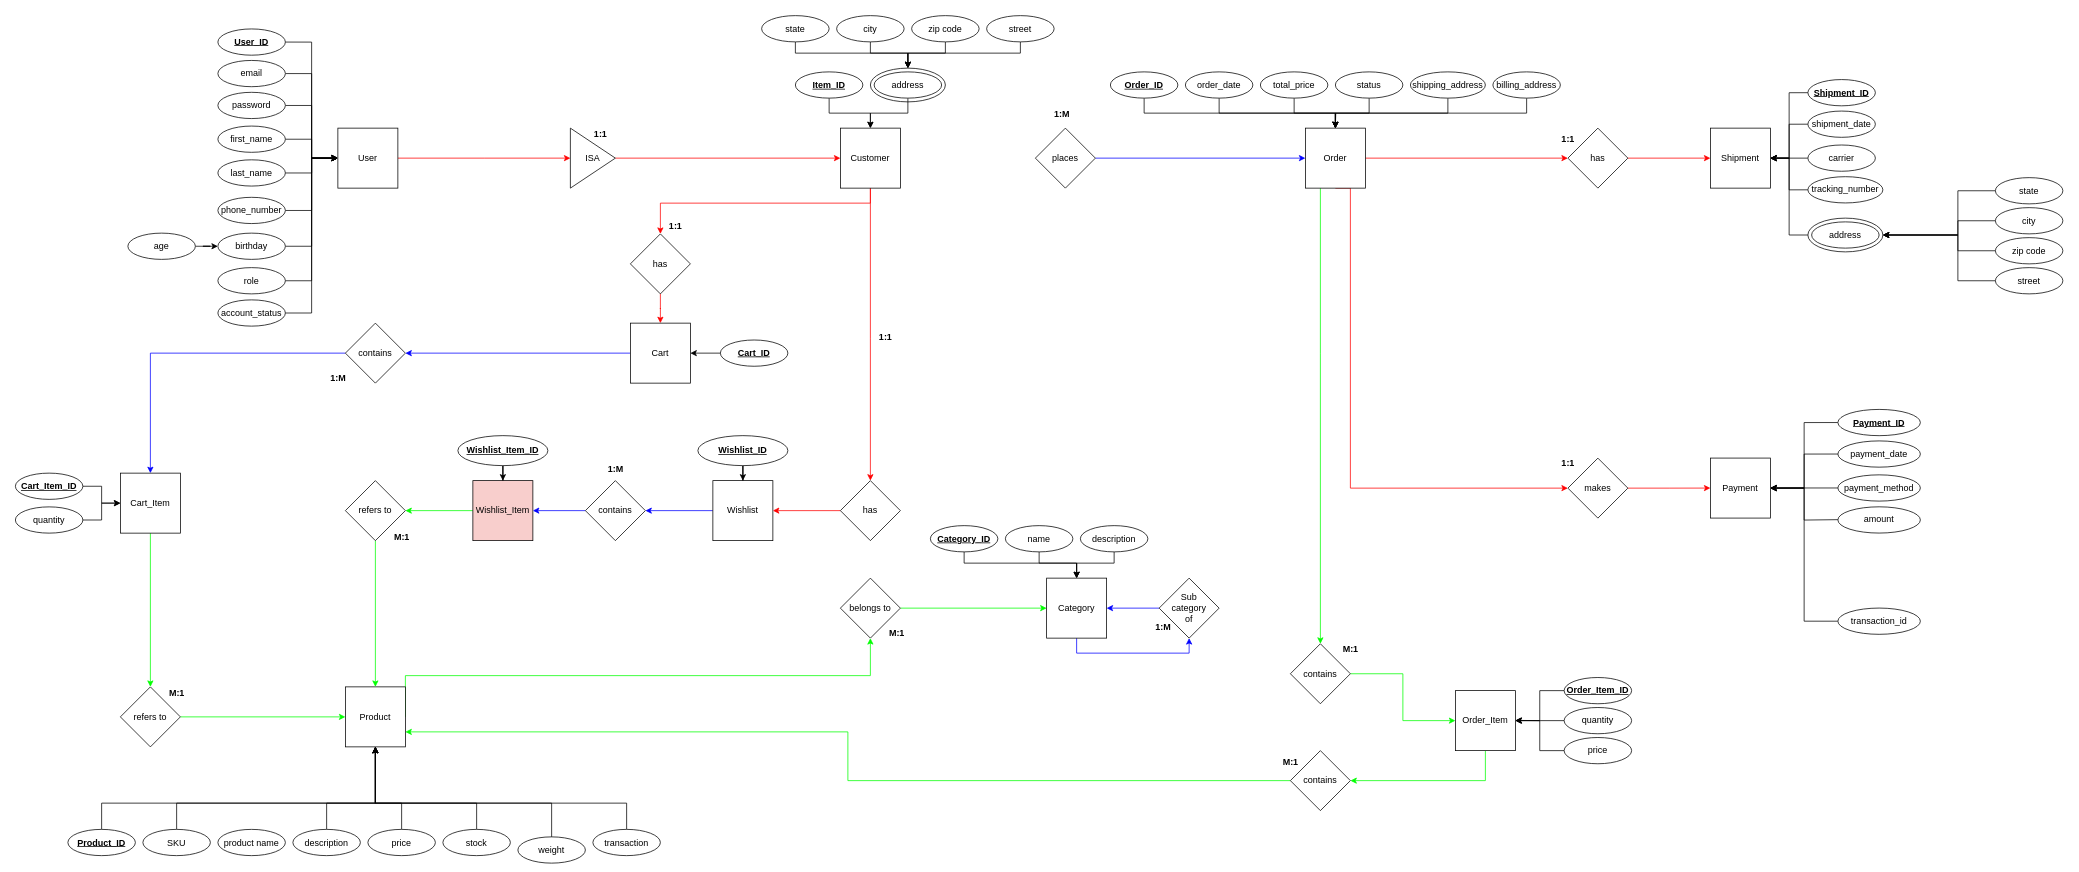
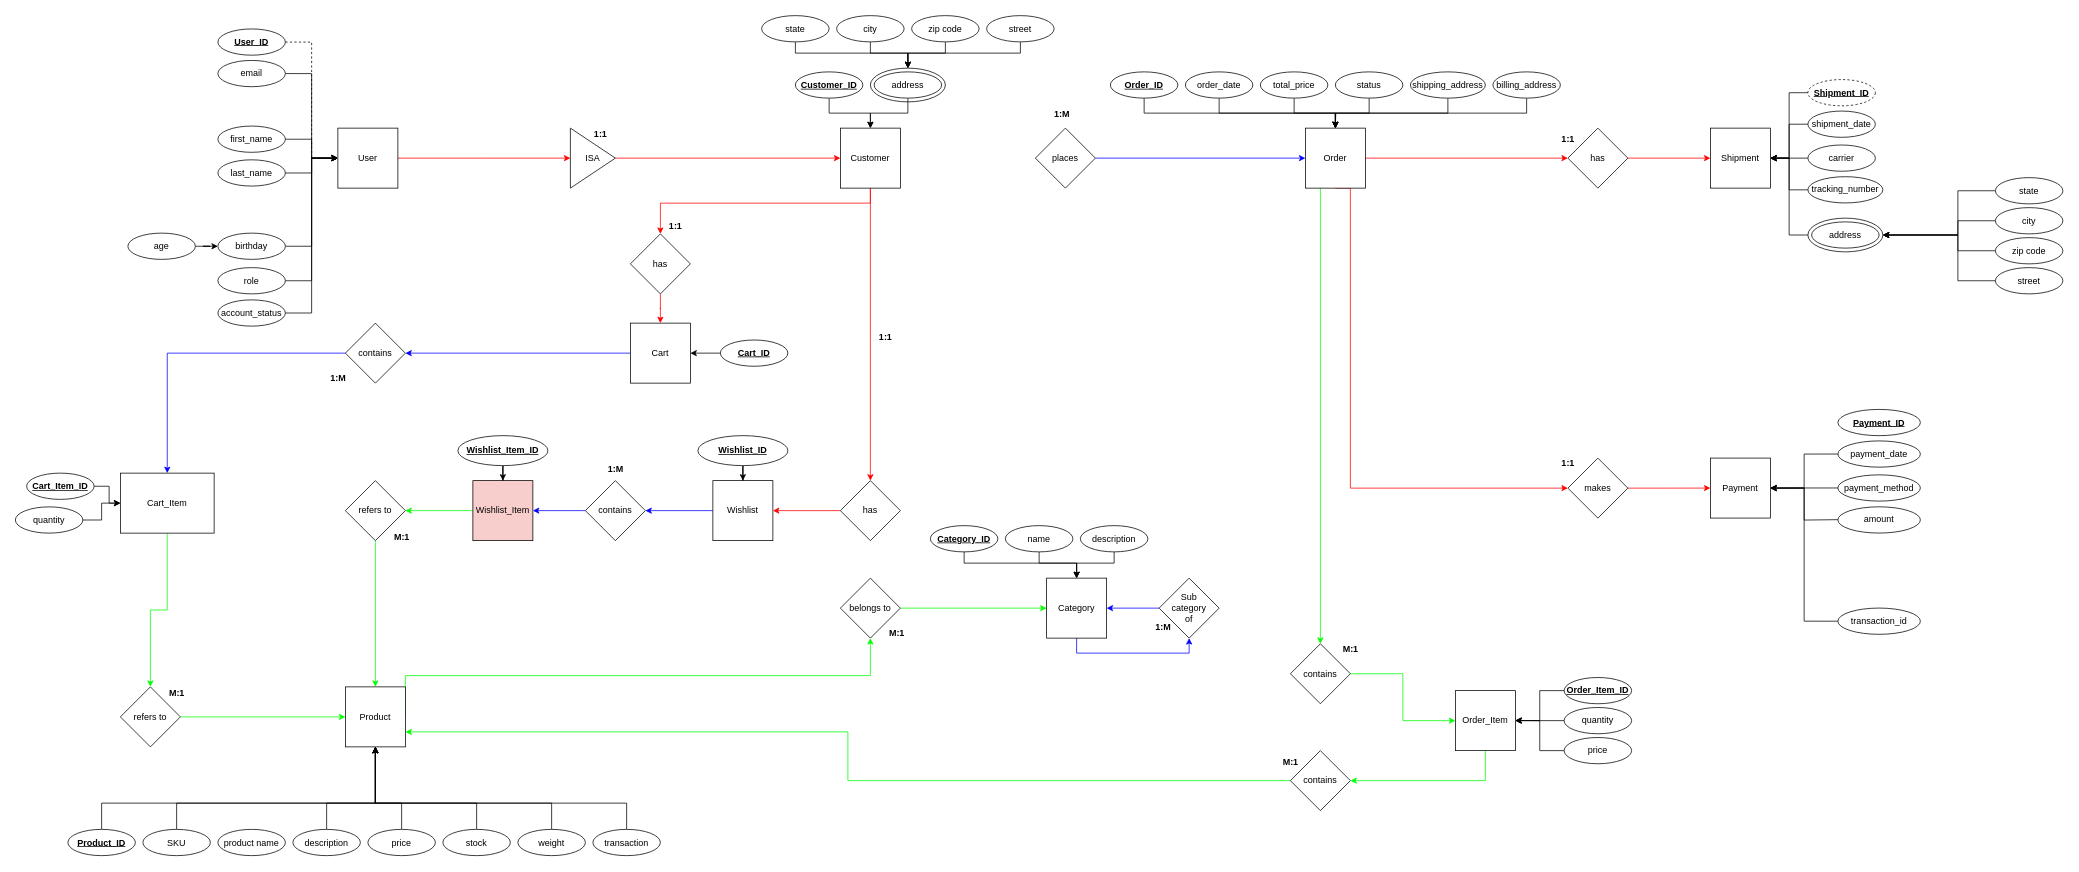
edge "User_ID" -> "User": style solid -> dashed
node "Item_ID": label "Item_ID" -> "Customer_ID"
node "Shipment_ID": style solid -> dashed
node "password": removed
edge "password" -> "User": removed
node "phone_number": removed
edge "phone_number" -> "User": removed
edge "Payment_ID" -> "Payment": removed
node "Cart_Item_ID": moved (49, 486) -> (60, 486)
node "Cart_Item": size 60x60 -> 94x60
node "weight": moved (552, 850) -> (552, 842)
